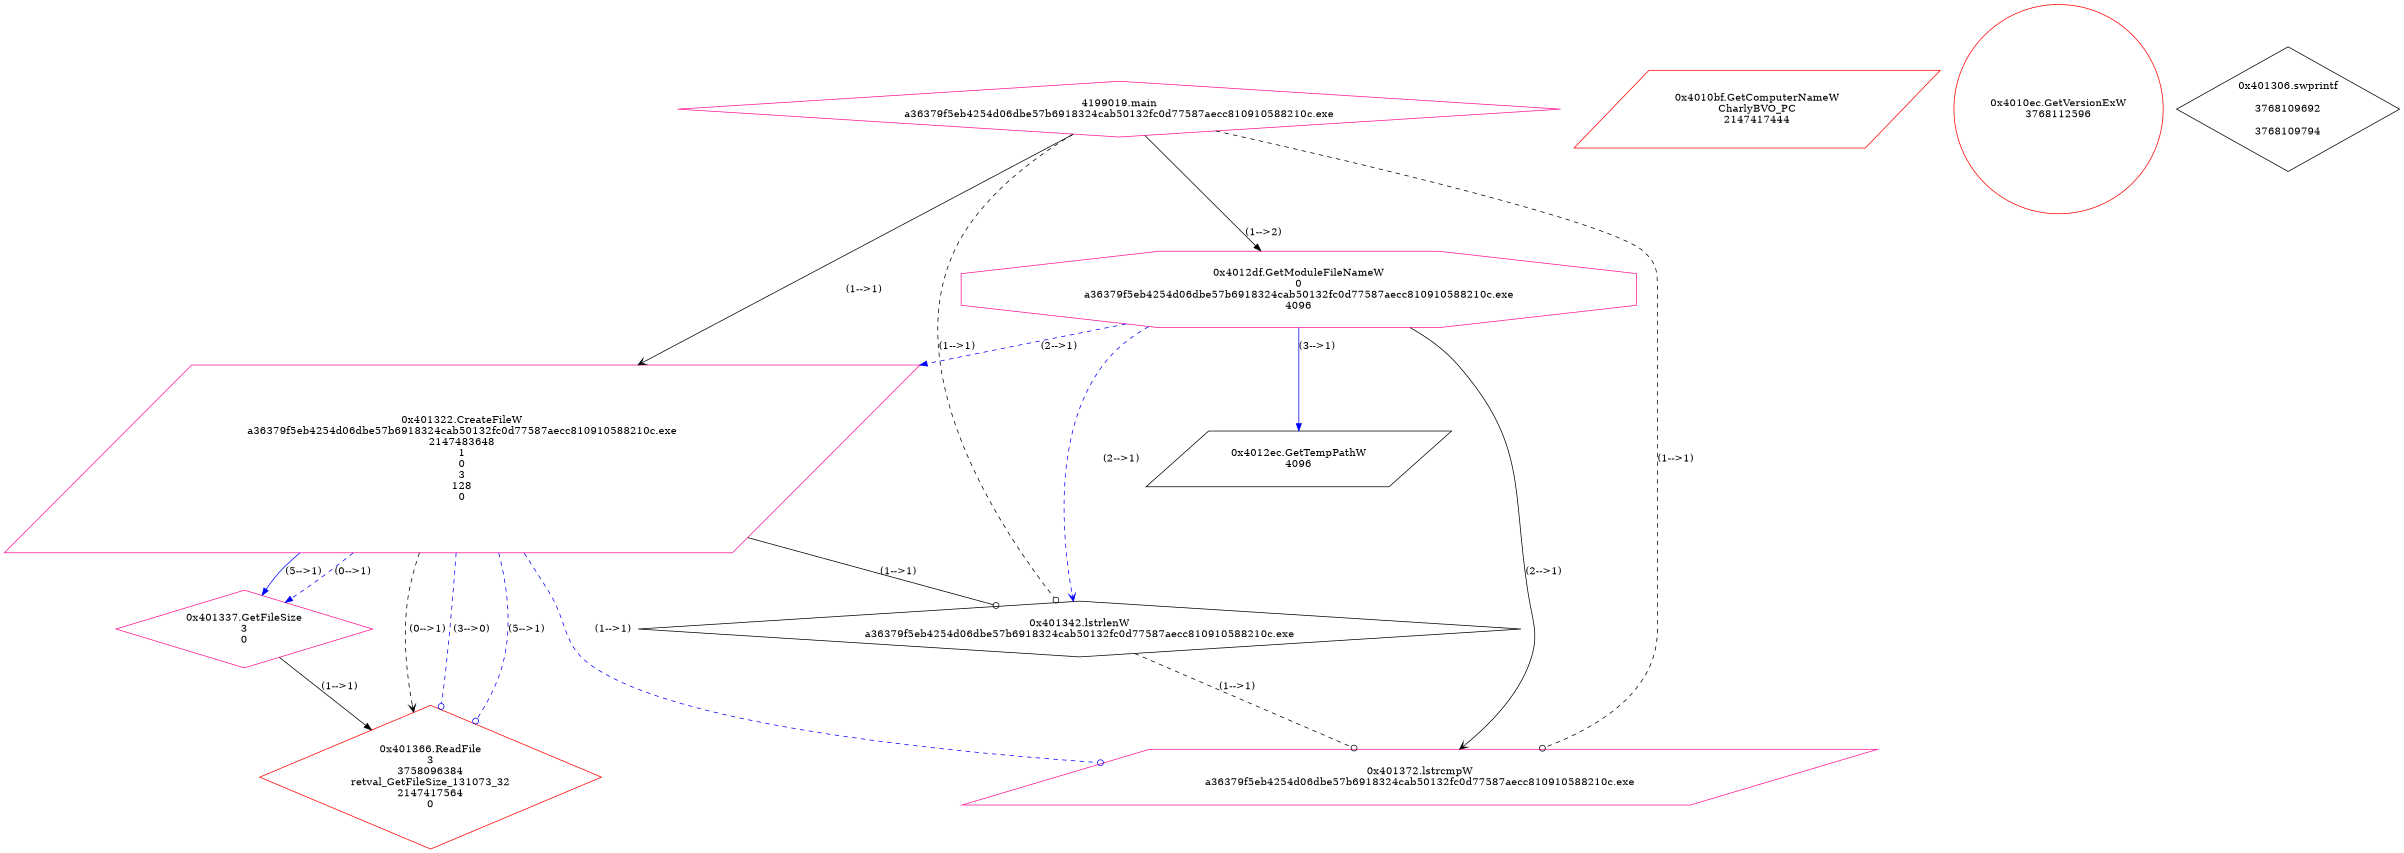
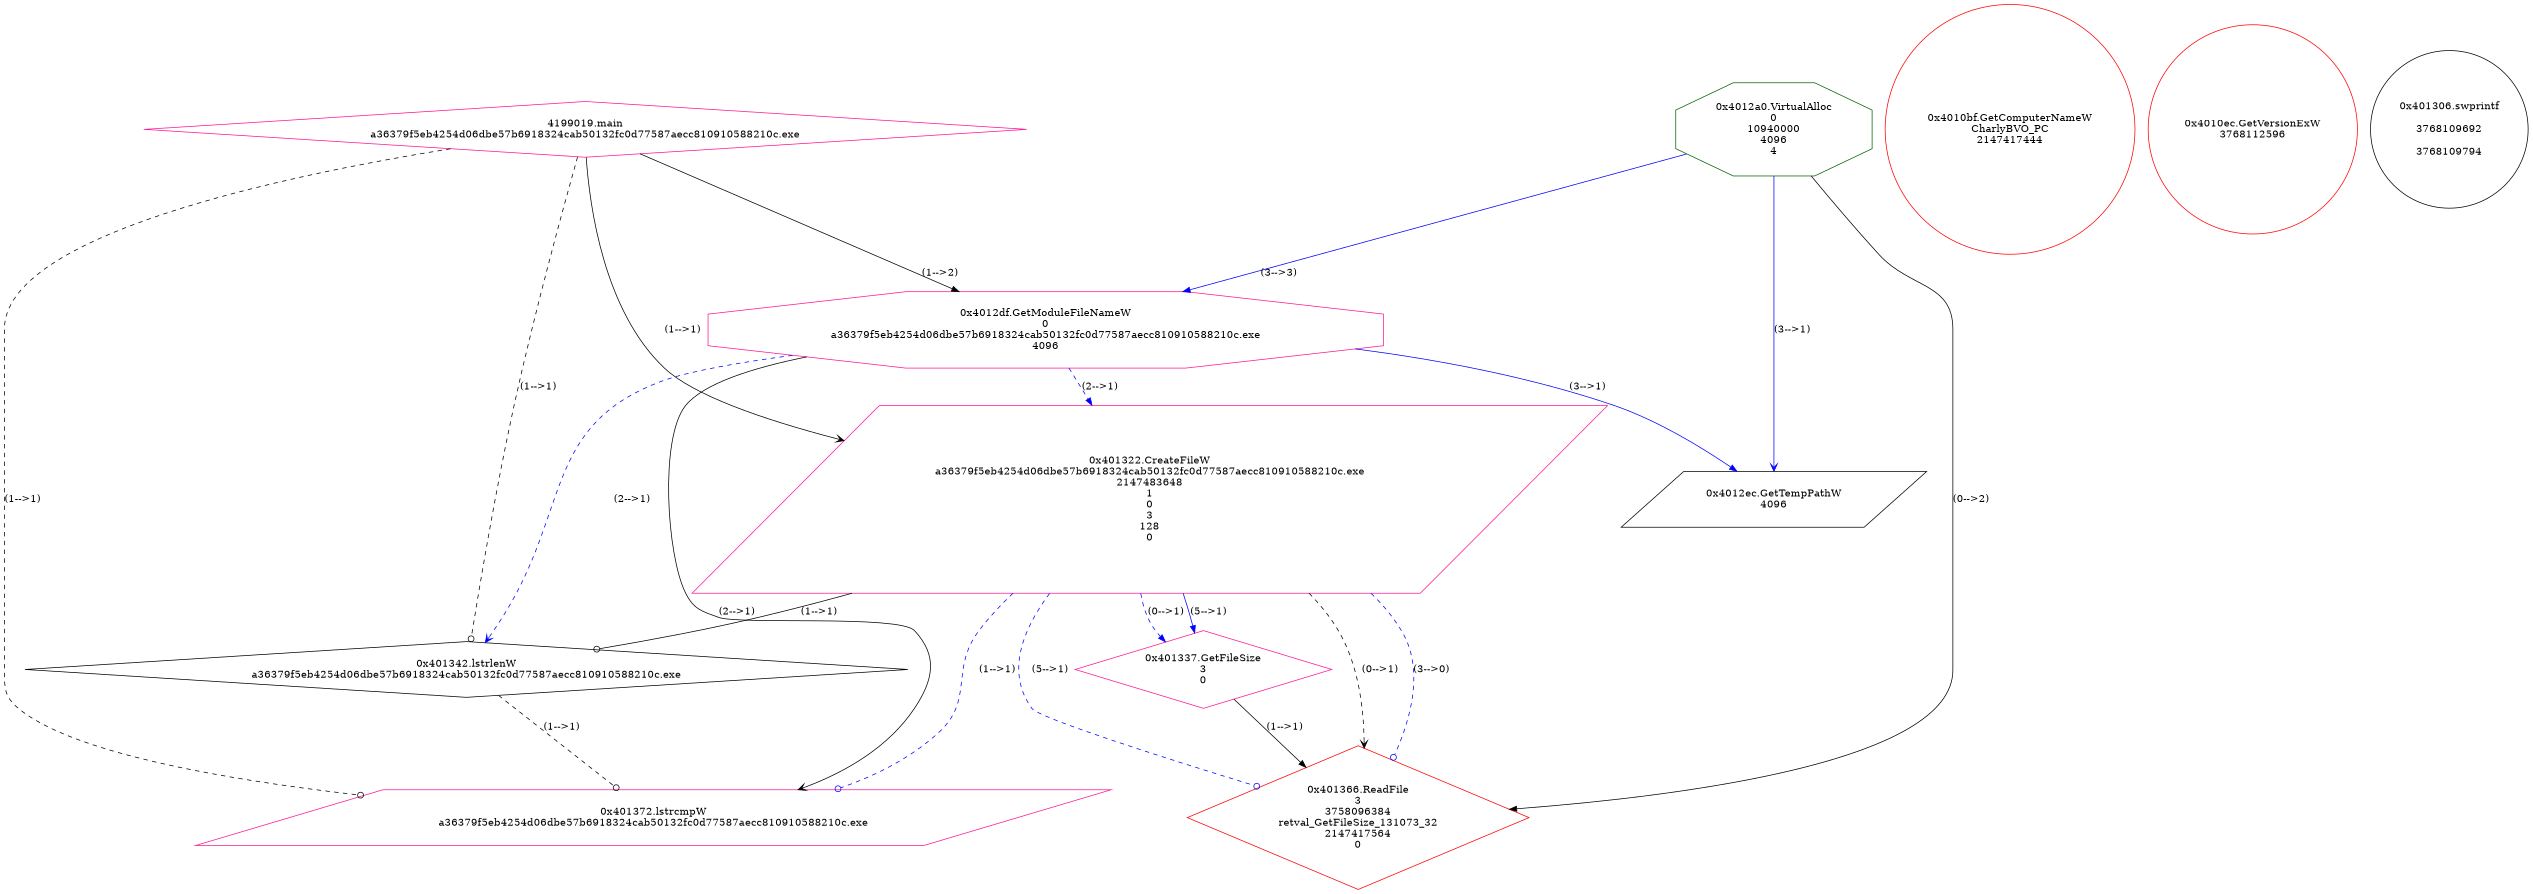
node "0x4010bf.GetComputerNameW CharlyBVO_PC 2147417444": shape parallelogram -> circle
node "0x401306.swprintf 3768109692 3768109794": shape diamond -> circle
node "0x4012a0.VirtualAlloc 0 10940000 4096 4": added
